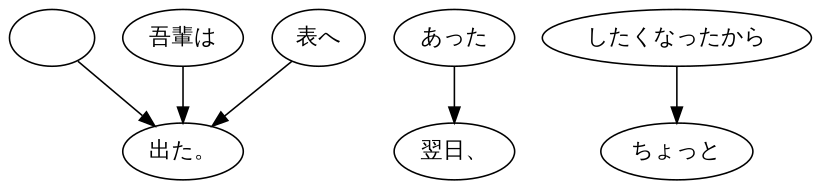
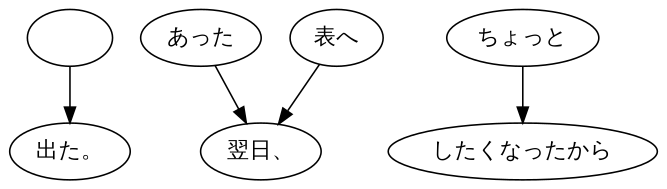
node "吾輩は": removed
edge "したくなったから" -> "ちょっと": reversed
edge "表へ" -> "出た。": now "表へ" -> "翌日、"
